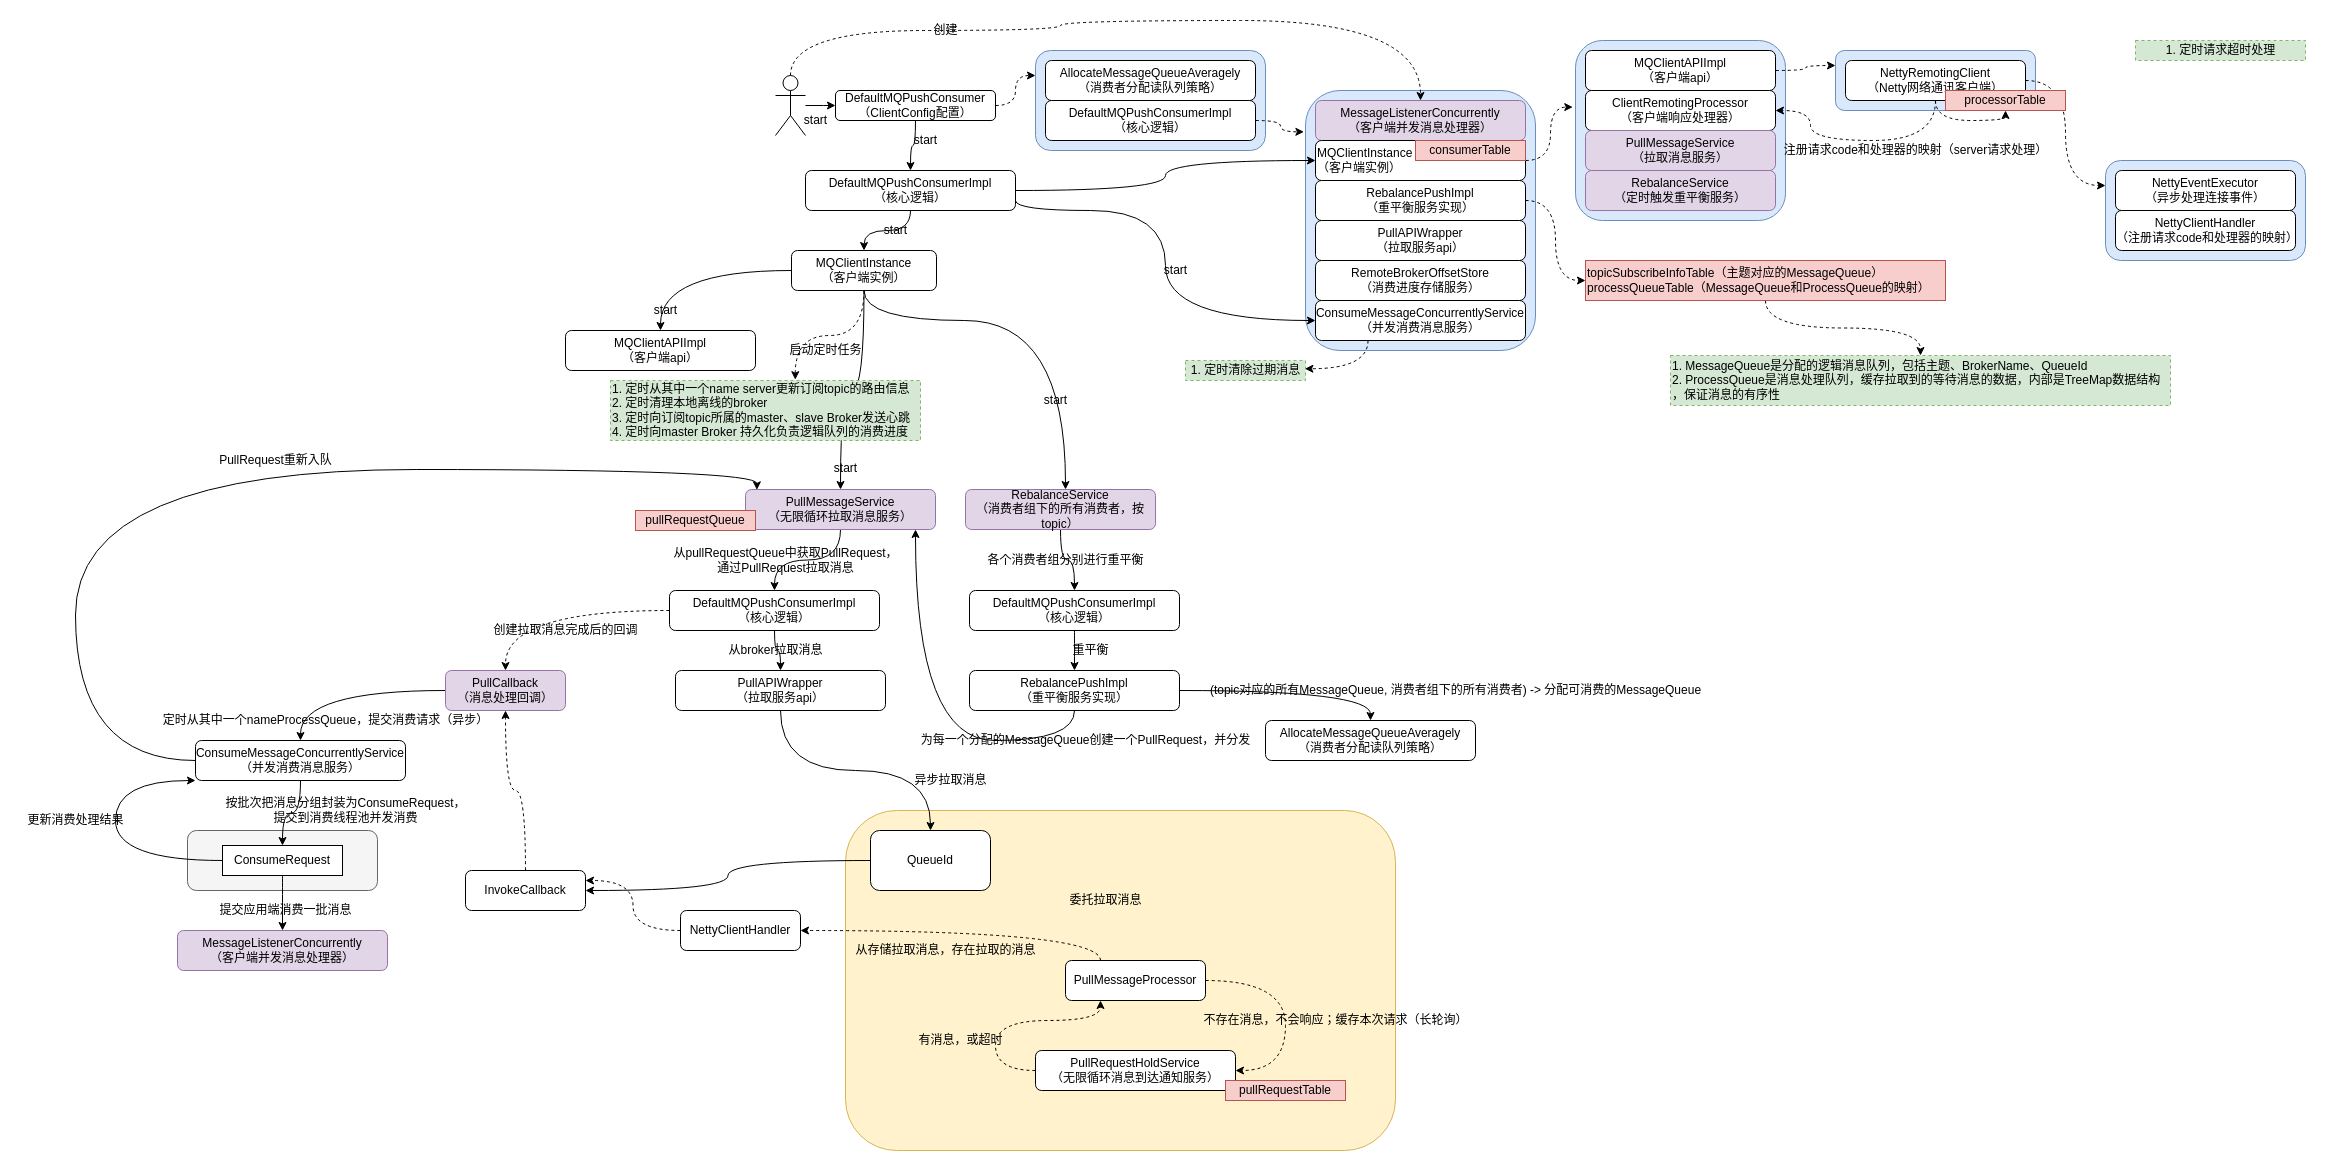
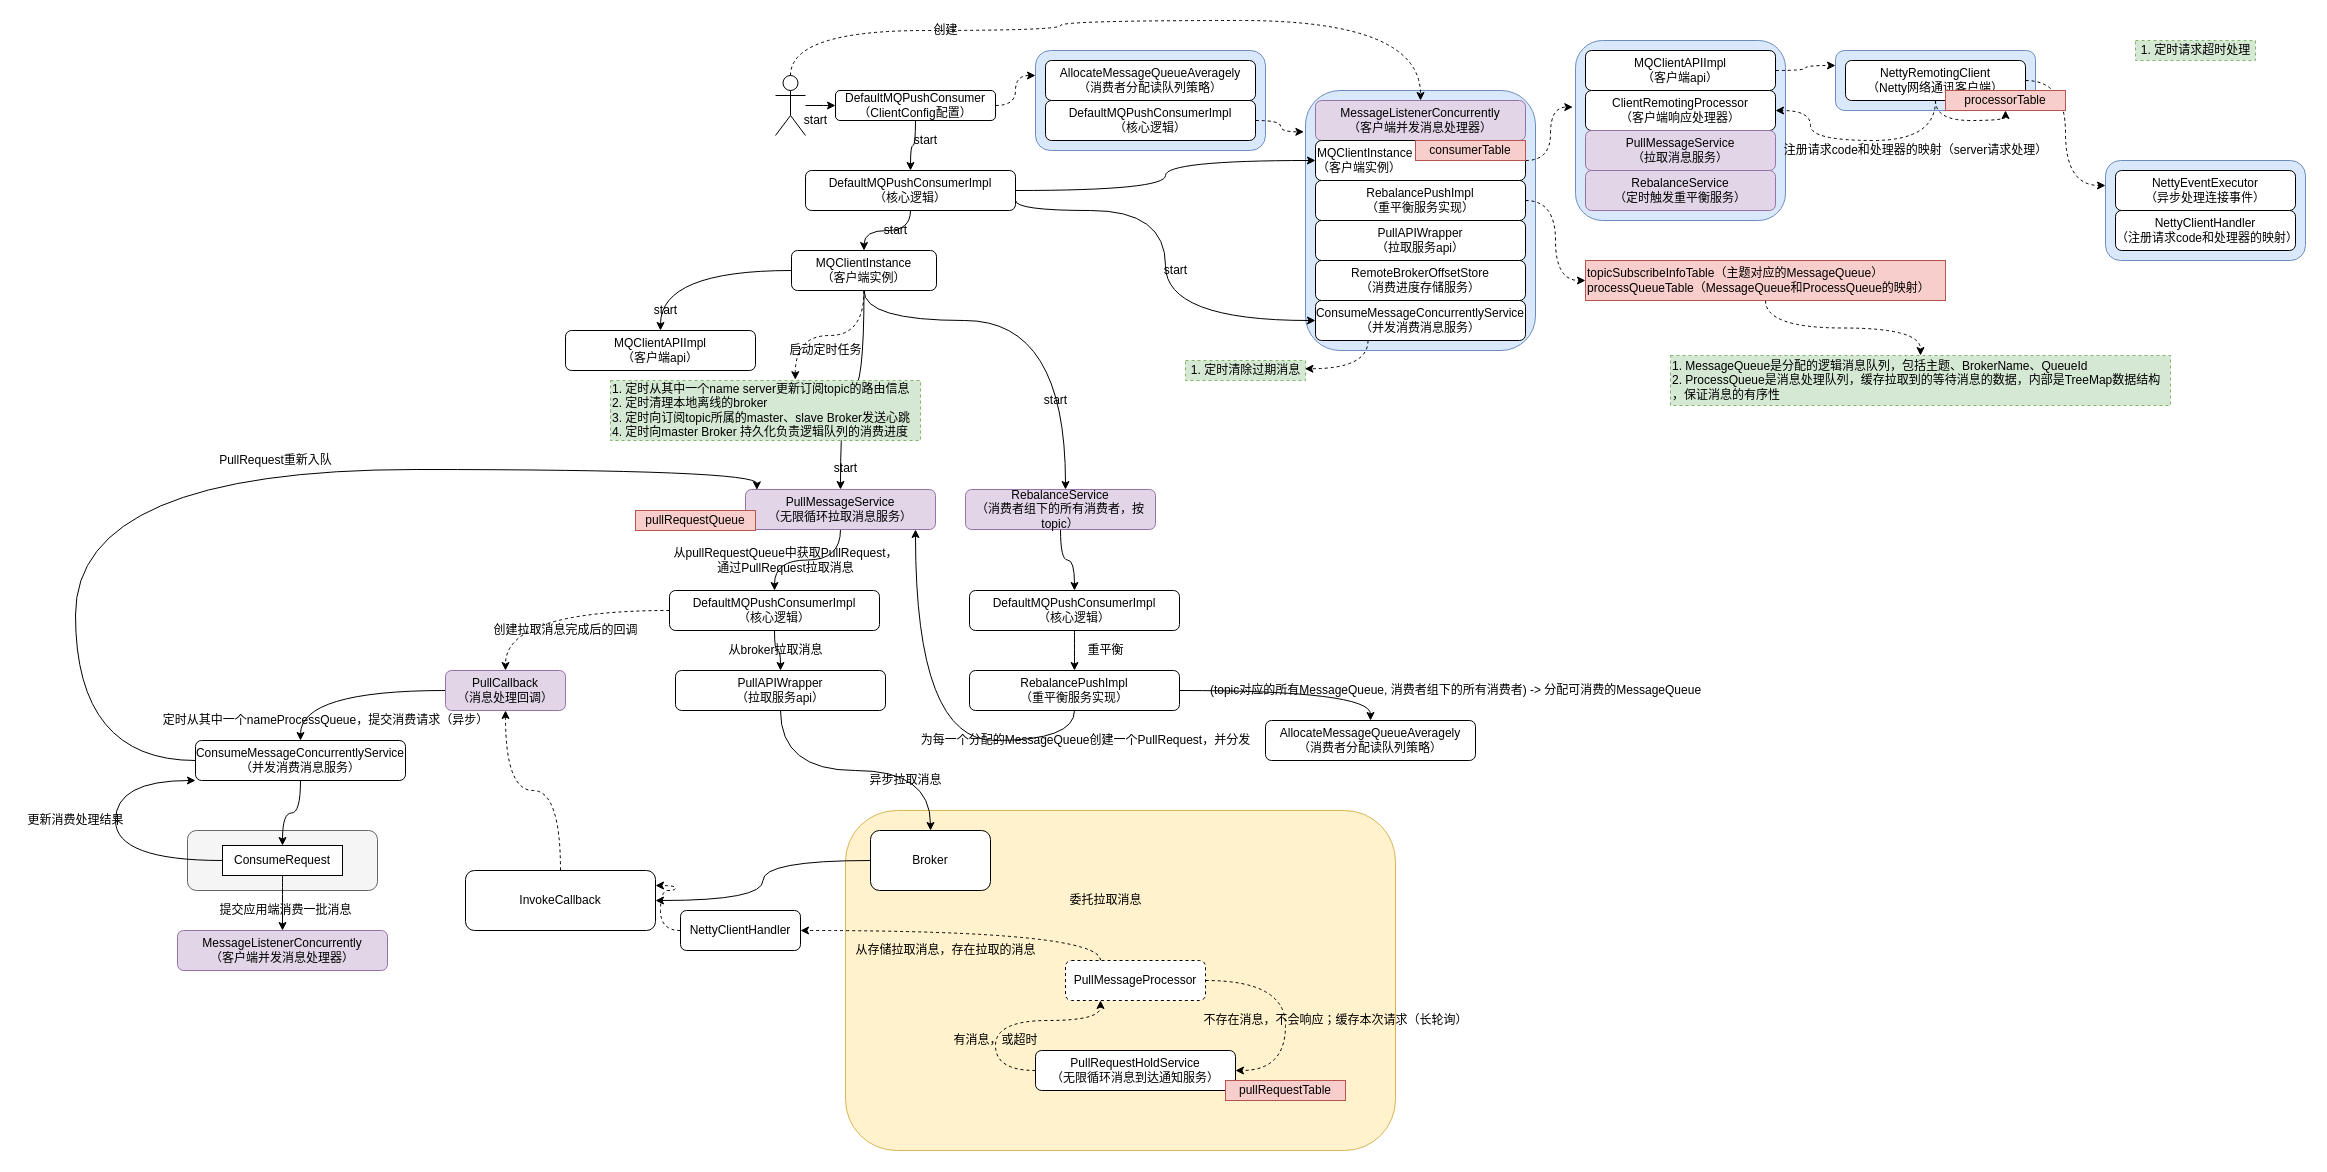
node "1. 定时请求超时处理": size 170x20 -> 120x20
node "各个消费者组分别进行重平衡": removed
node "重平衡": moved (1091, 651) -> (1106, 651)
node "异步拉取消息": moved (951, 781) -> (906, 781)
node "按批次把消息分组封装为ConsumeRequest， 提交到消费线程池并发消费": removed
node "QueueId": label "QueueId" -> "Broker"
node "InvokeCallback": size 120x40 -> 190x60
node "PullMessageProcessor": style solid -> dashed
node "有消息，或超时": moved (961, 1041) -> (996, 1041)
